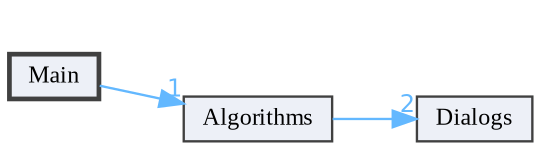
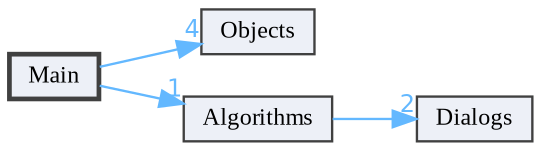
node "Objects": added
